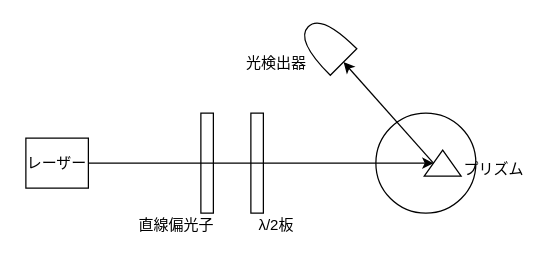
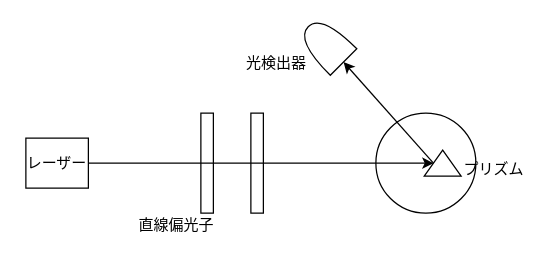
node "λ/2板": removed
